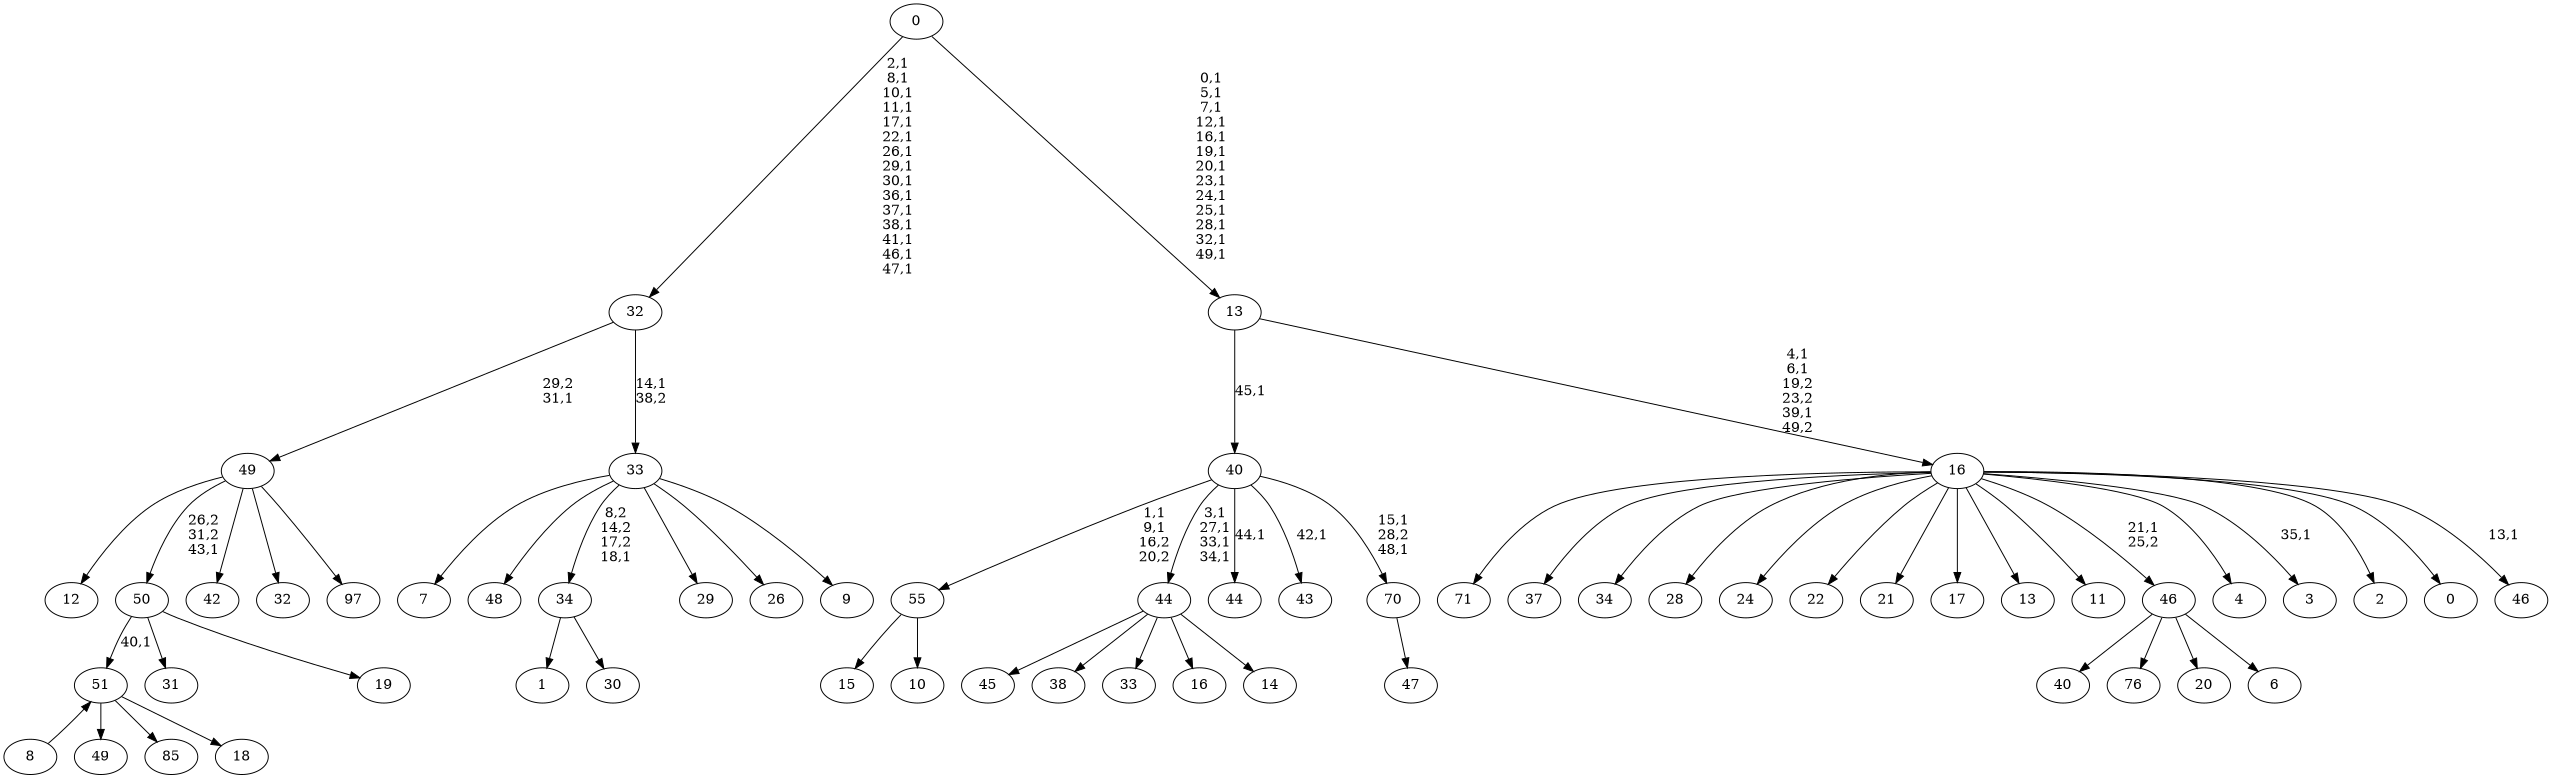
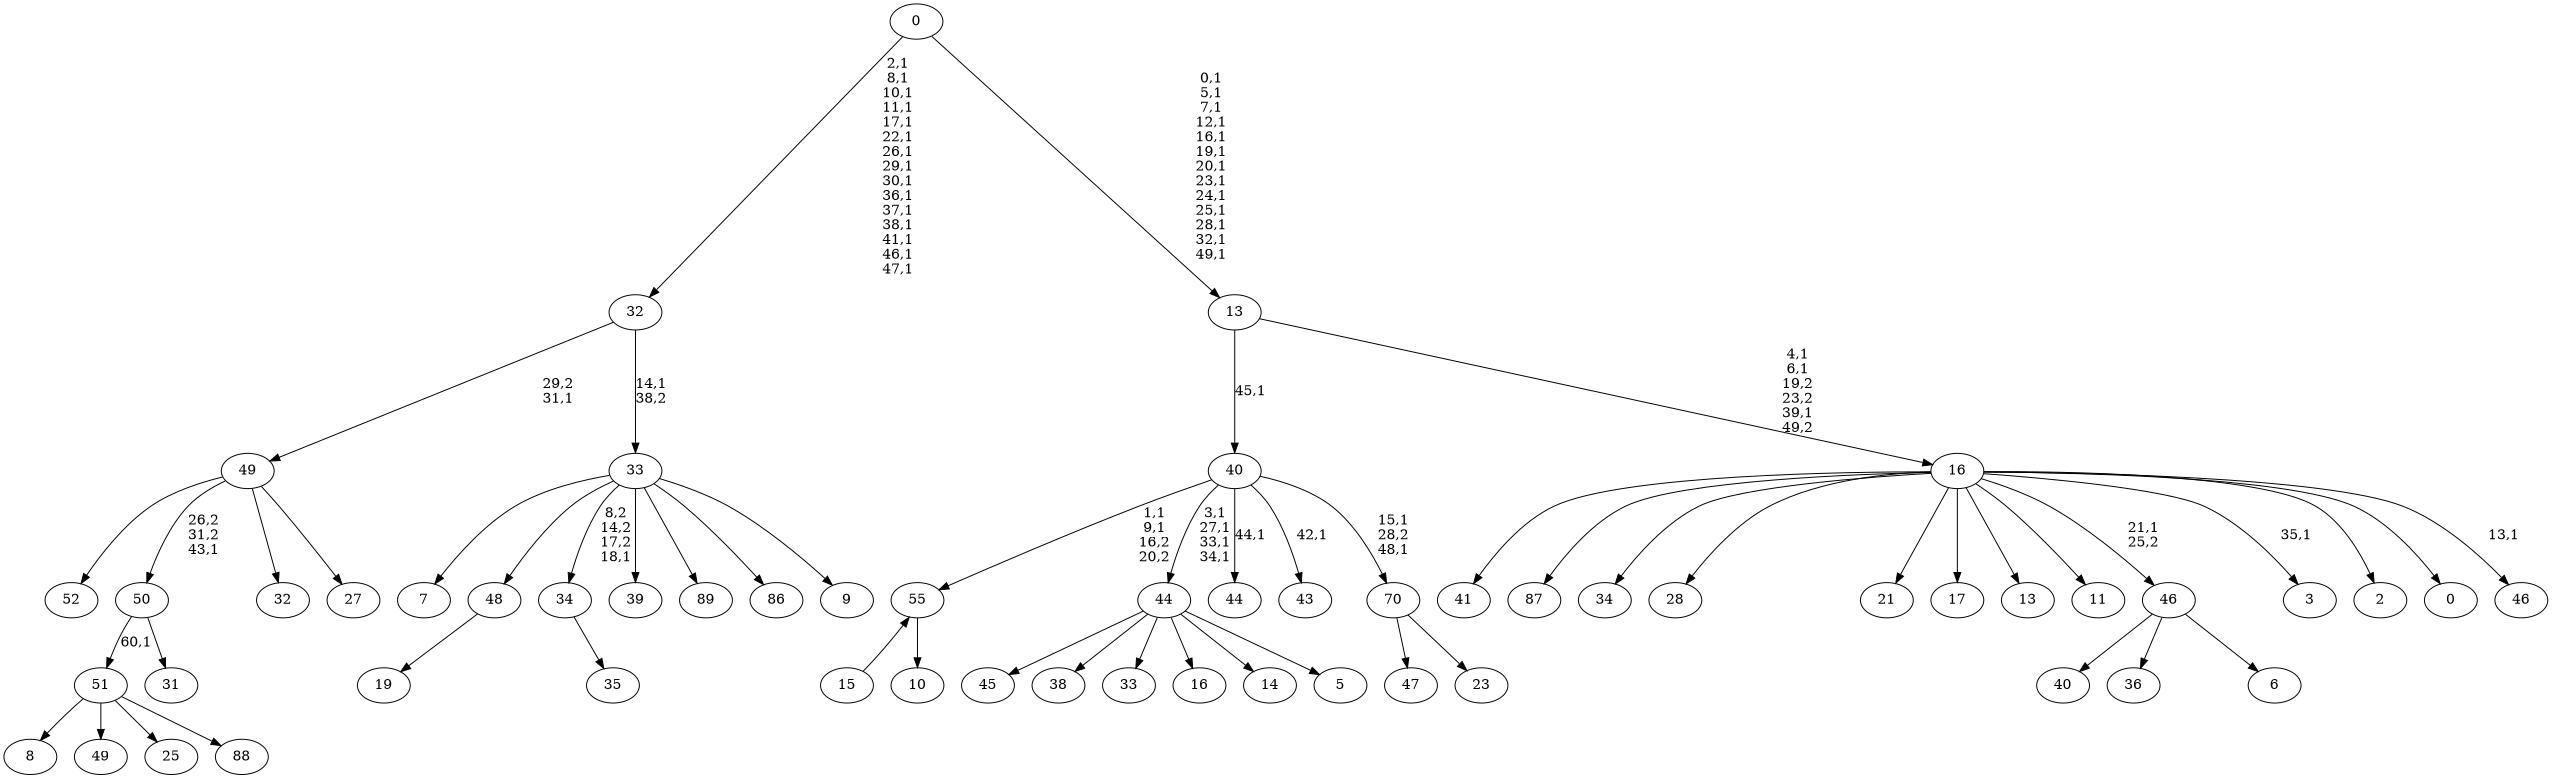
node "12": label "12" -> "52"
node "42": removed
node "97": label "97" -> "27"
node "39": added
node "29": label "29" -> "89"
node "26": label "26" -> "86"
node "71": label "71" -> "41"
node "37": label "37" -> "87"
node "24": removed
node "22": removed
node "4": removed
edge "55" -> "15": reversed
edge "50" -> "51": label "40,1" -> "60,1"
edge "50" -> "19": now "48" -> "19"
node "1": removed
node "30": label "30" -> "35"
node "5": added
node "23": added
node "76": label "76" -> "36"
node "20": removed
edge "8" -> "51": reversed
node "85": label "85" -> "25"
node "18": label "18" -> "88"
